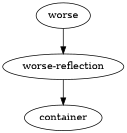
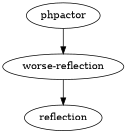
node "worse": label "worse" -> "phpactor"
node "container": label "container" -> "reflection"
